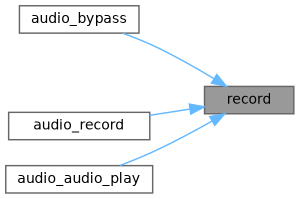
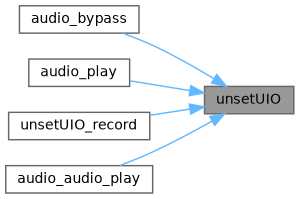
node "audio_play": added
node "record": label "record" -> "unsetUIO"
node "audio_record": label "audio_record" -> "unsetUIO_record"
